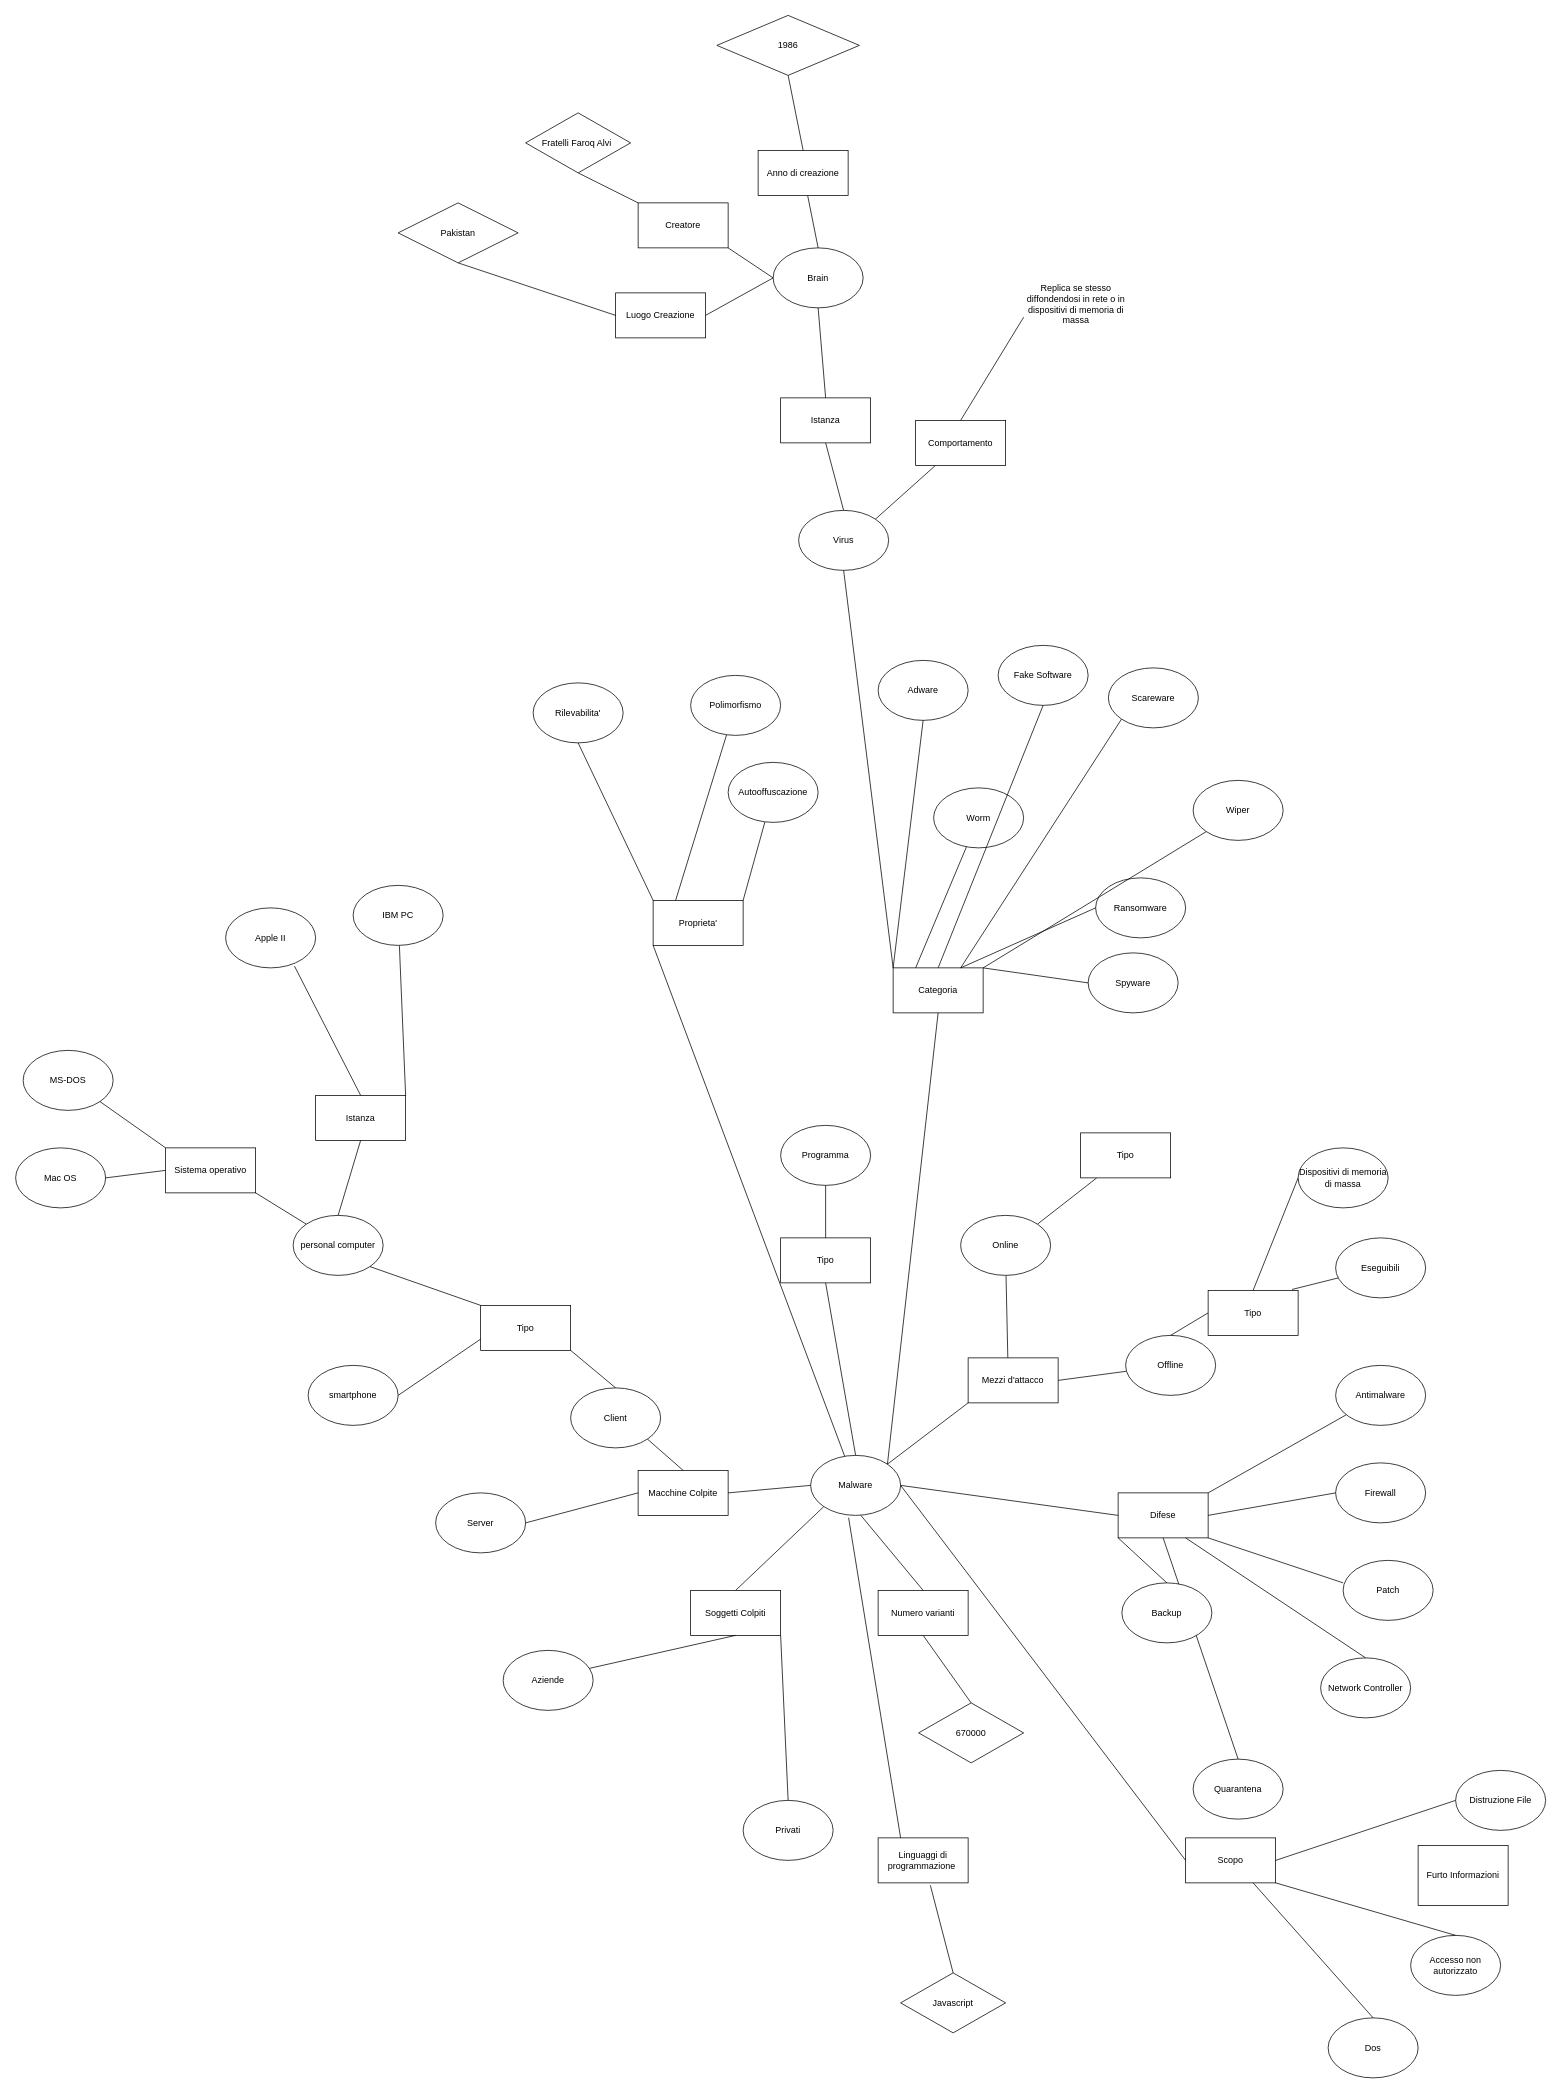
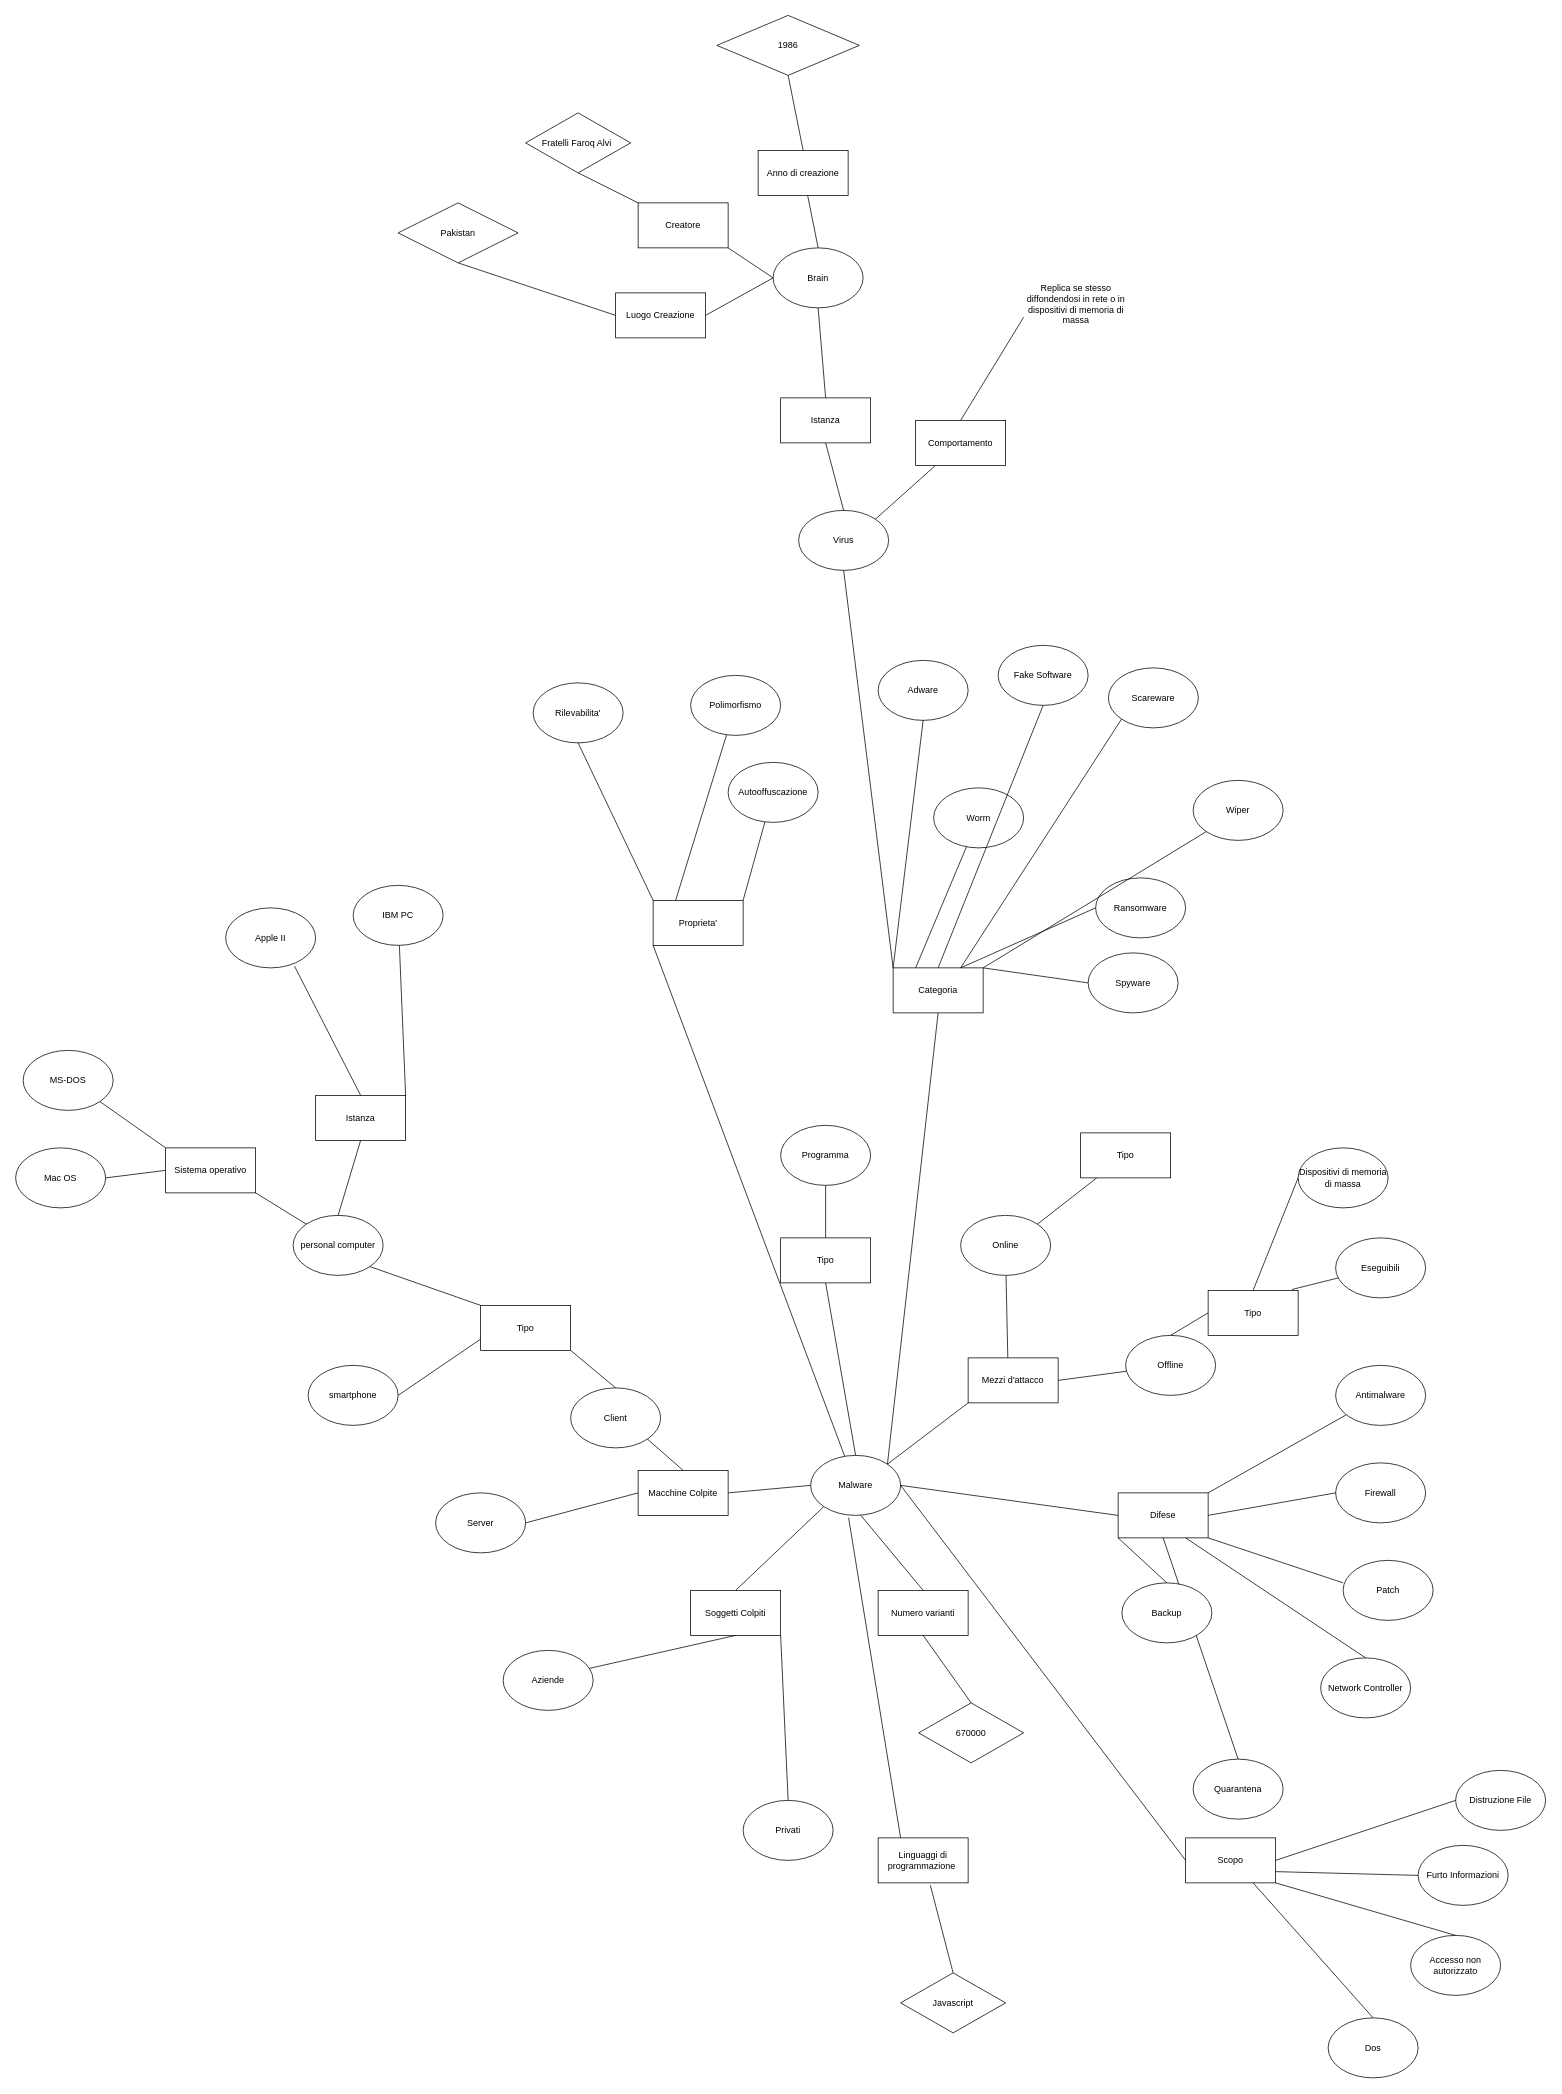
edge "Scopo" -- "Furto Informazioni": added
node "Furto Informazioni": shape rectangle -> ellipse
